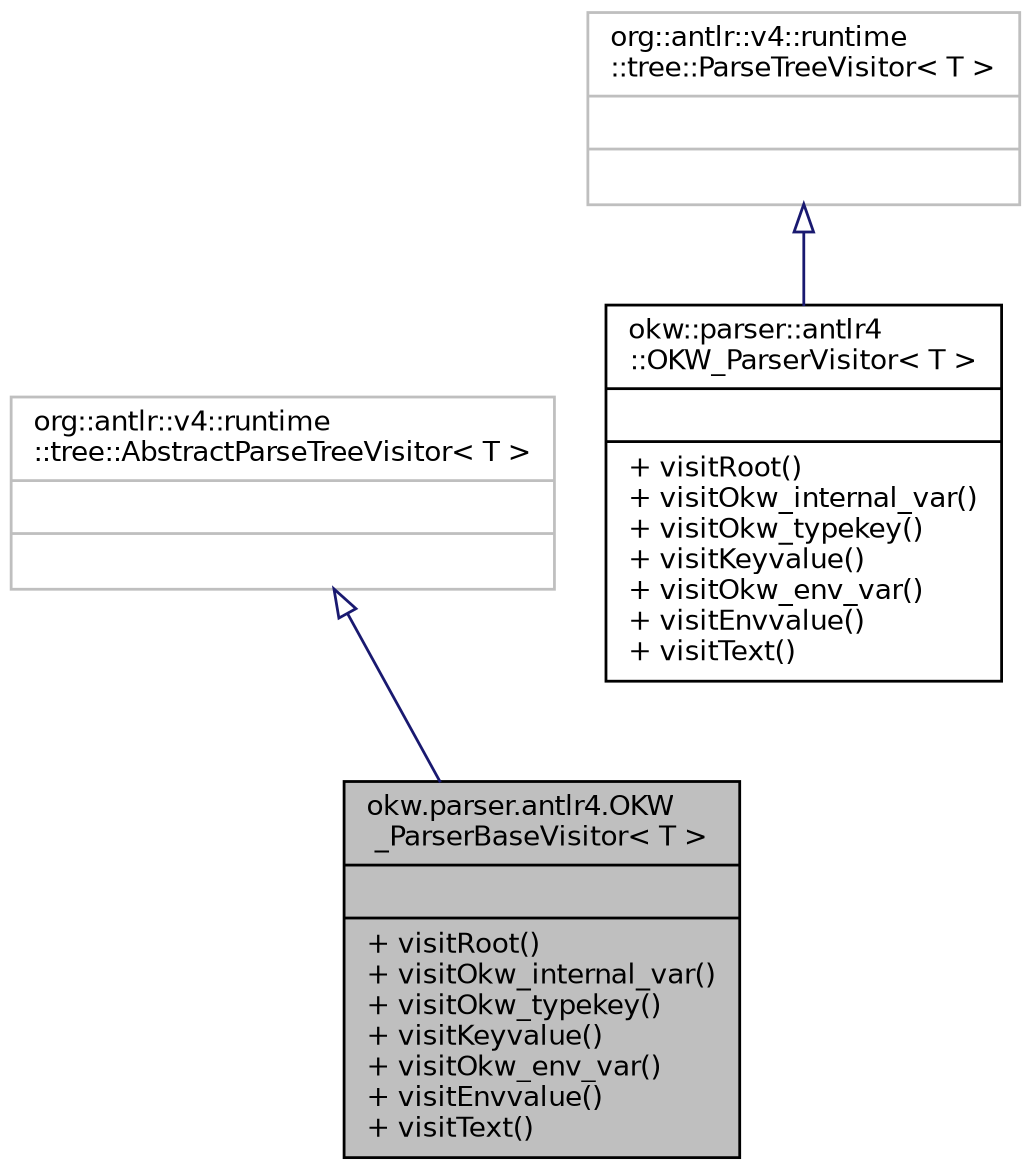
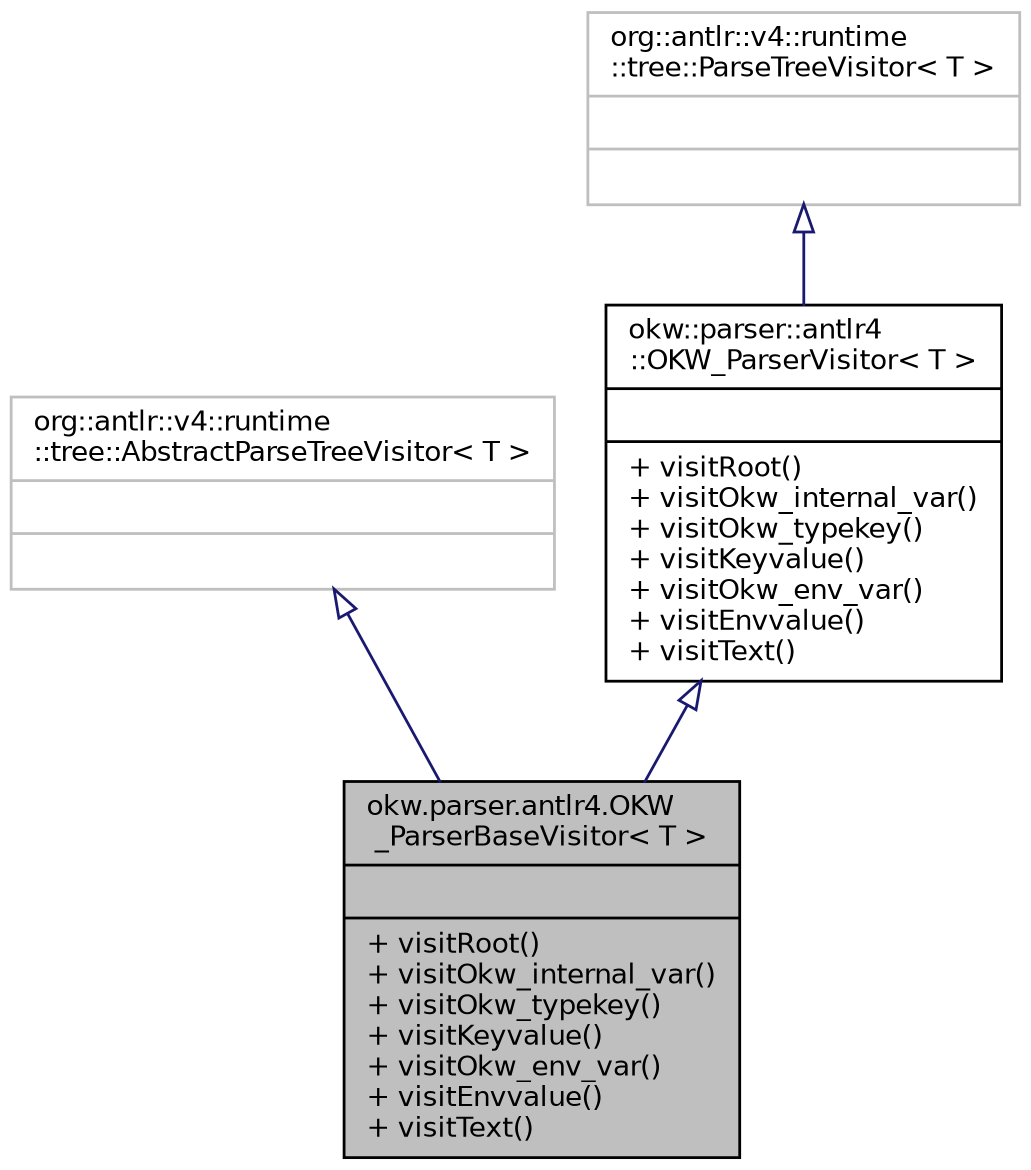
edge "okw.parser.antlr4.OKW" -> "okw::parser::antlr4": added
